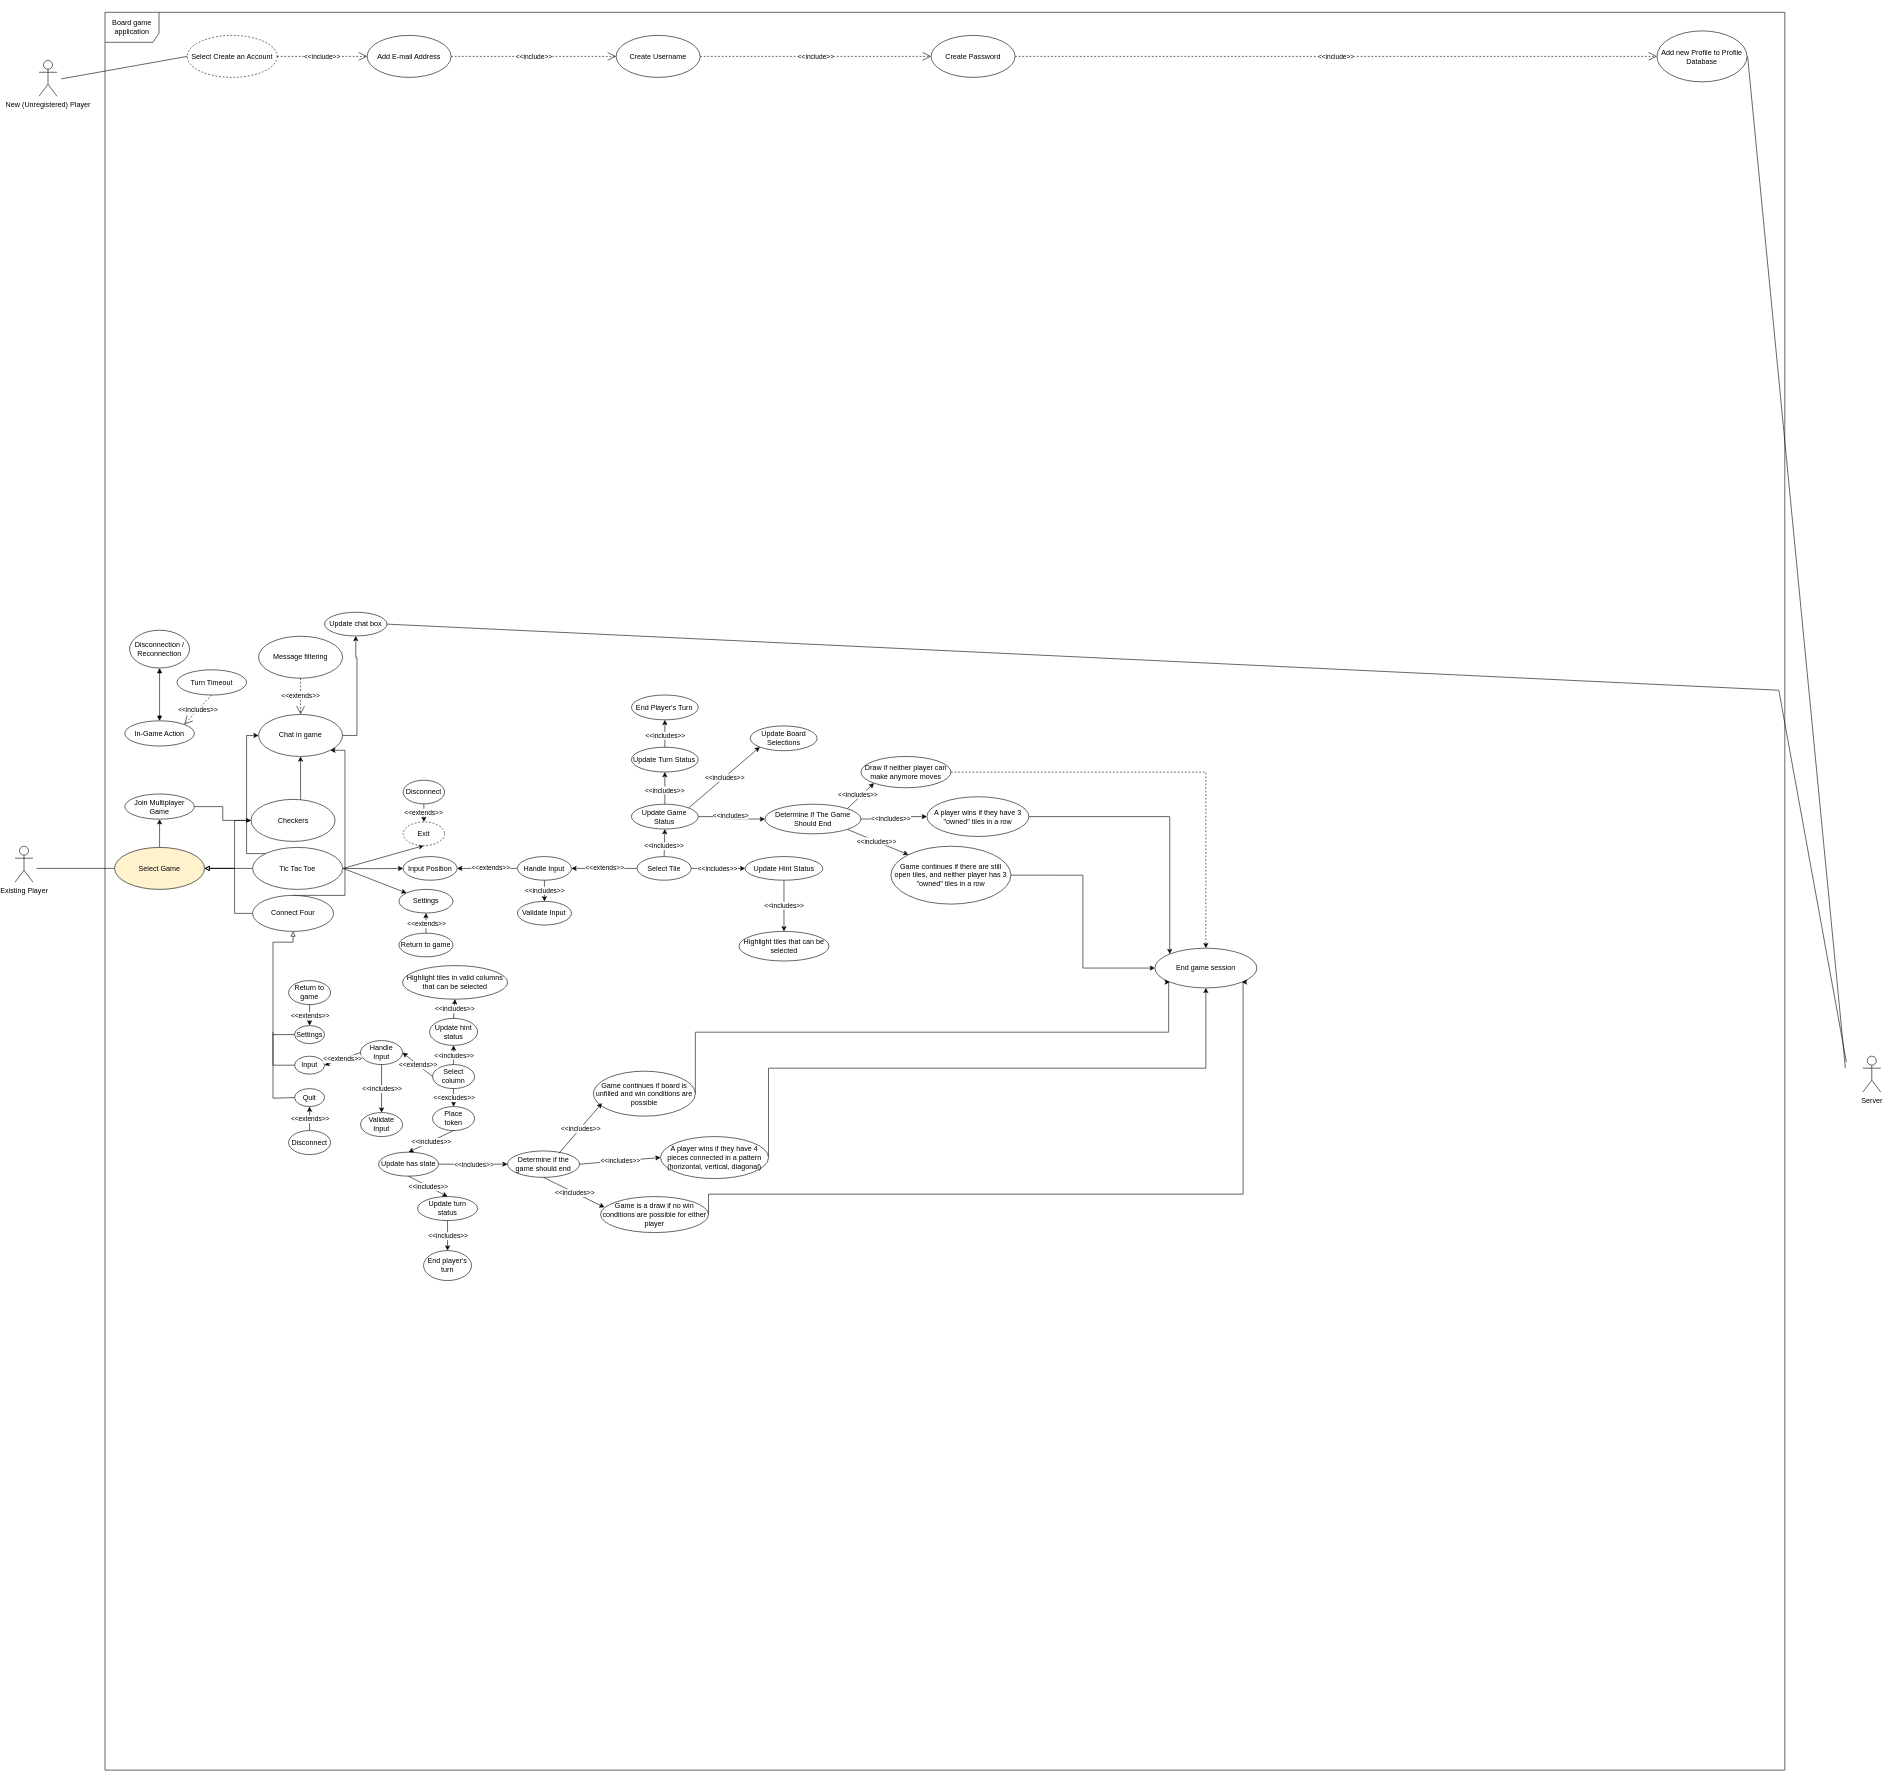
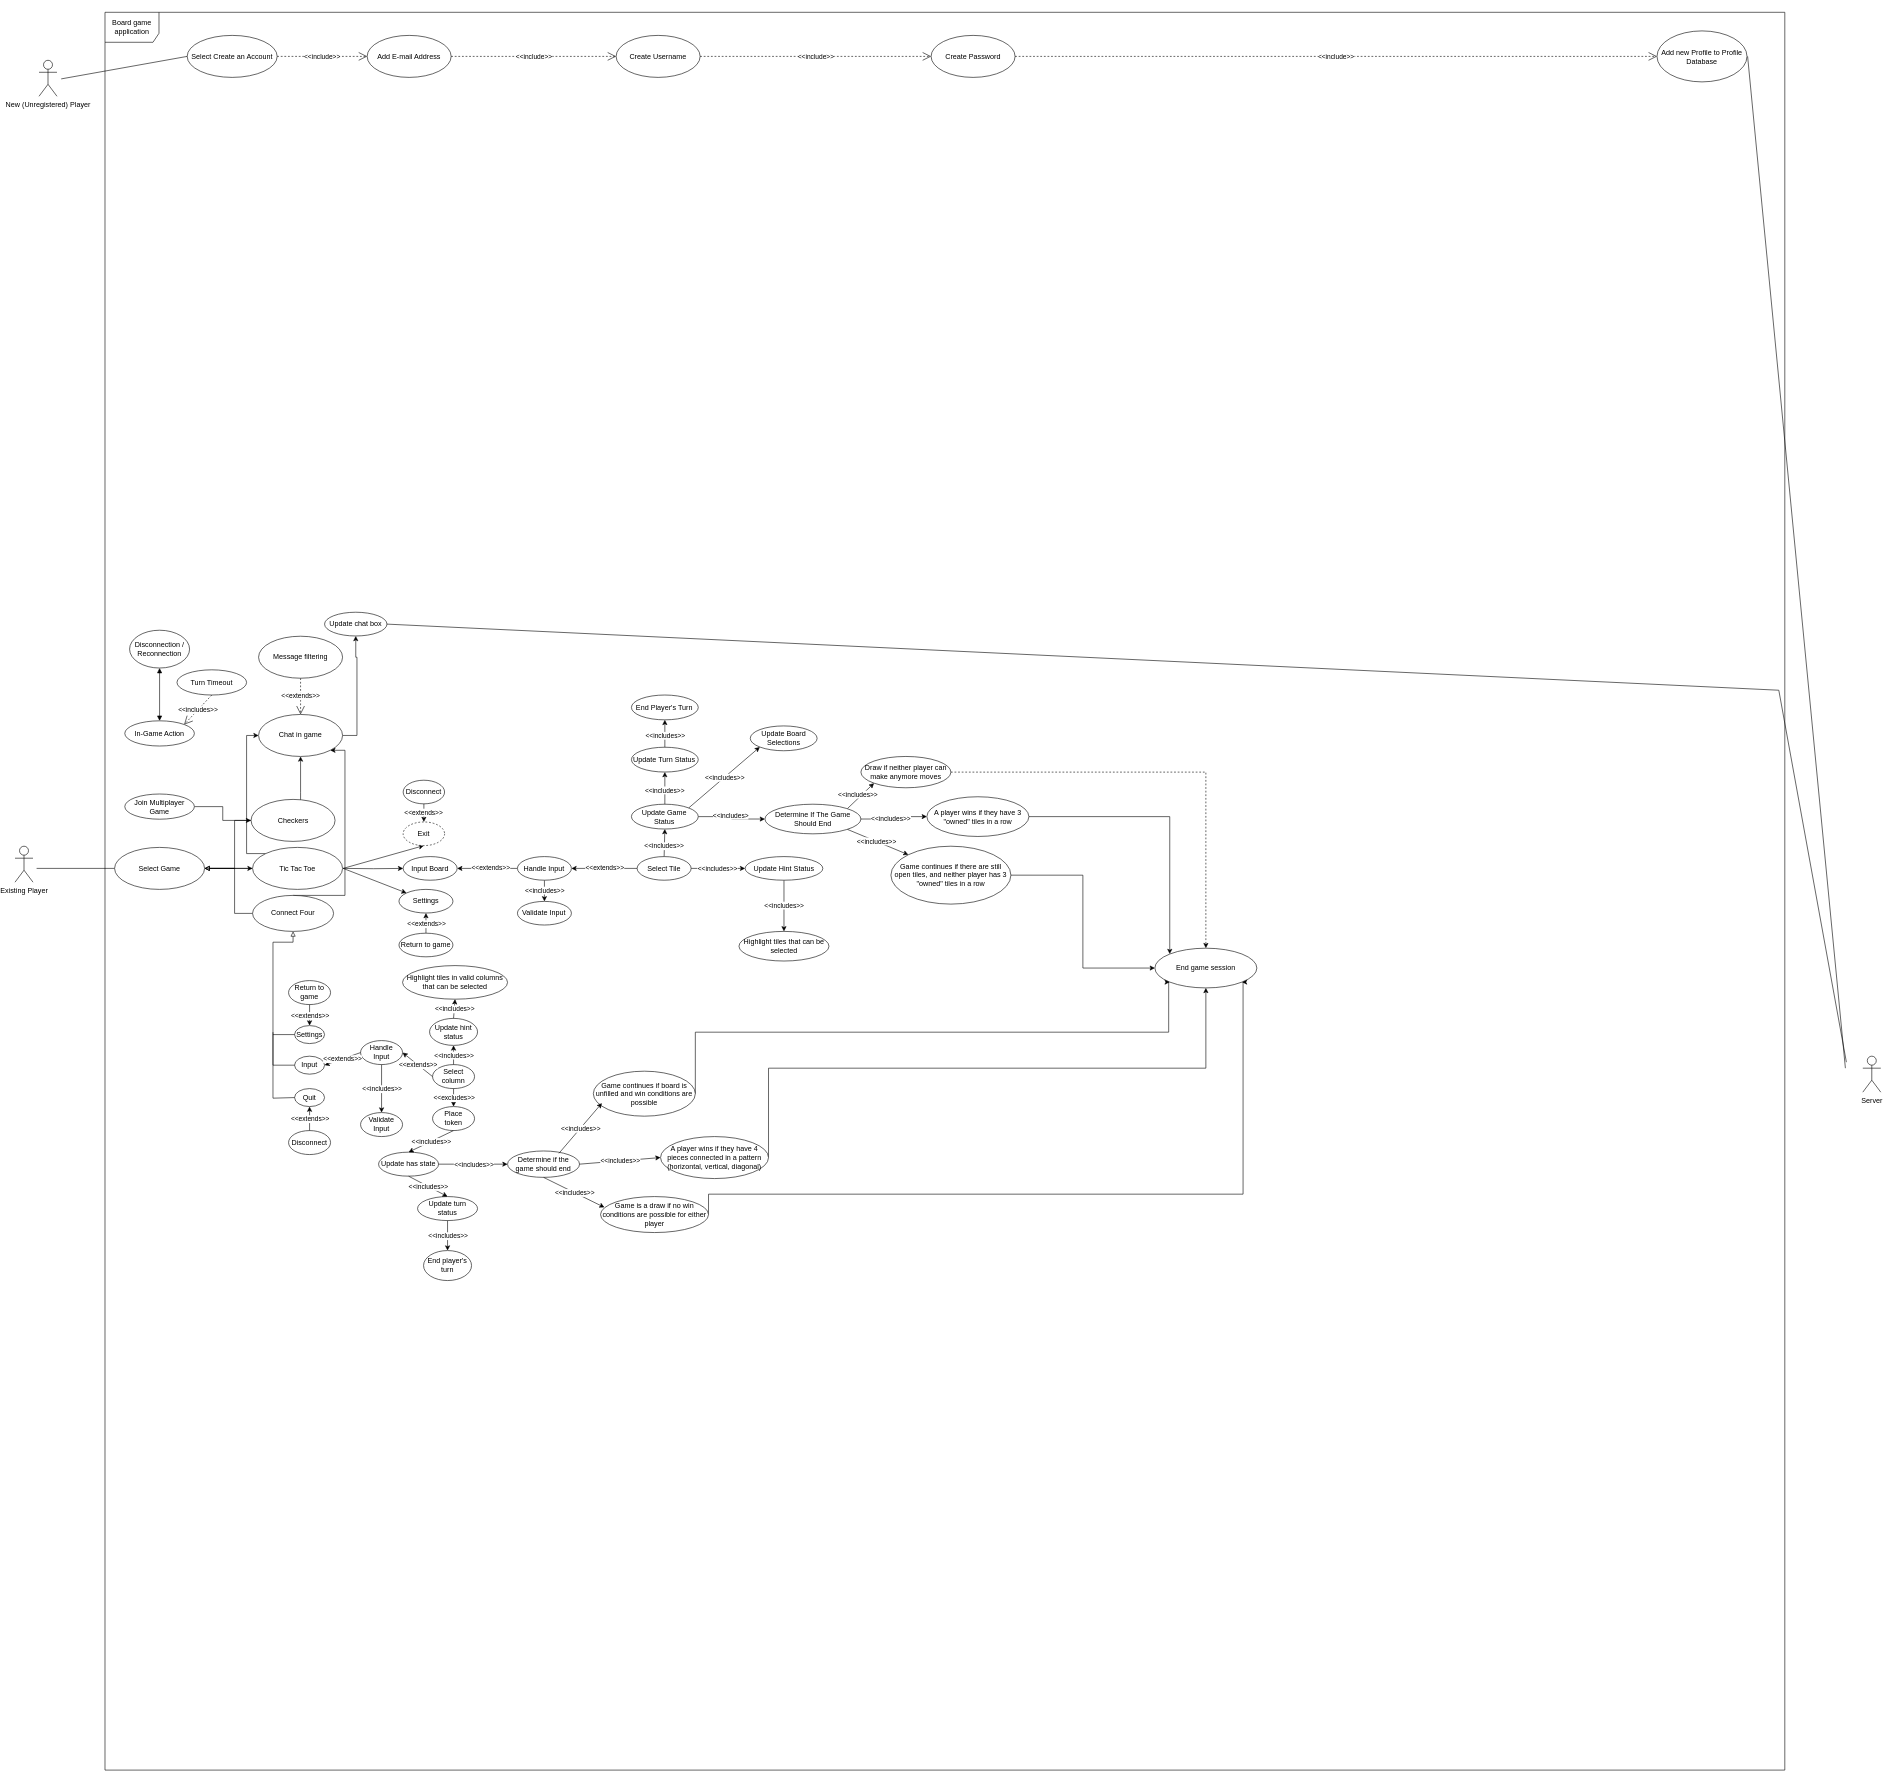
node "Select Create an Account": style dashed -> solid
edge "Select Game" -> "Join Multiplayer Game": now "Select Game" -> "Tic Tac Toe"
node "Select Game": fillcolor #fff2cc -> #ffffff
node "Input Position": label "Input Position" -> "Input Board"
